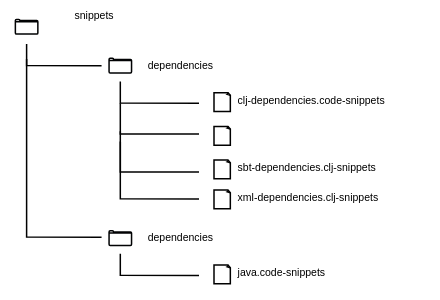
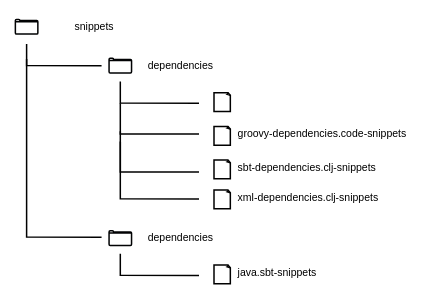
node "snippets": moved (94, 15) -> (94, 27)
node "clj-dependencies.code-snippets": removed
node "groovy-dependencies.code-snippets": added
node "java.code-snippets": label "java.code-snippets" -> "java.sbt-snippets"
